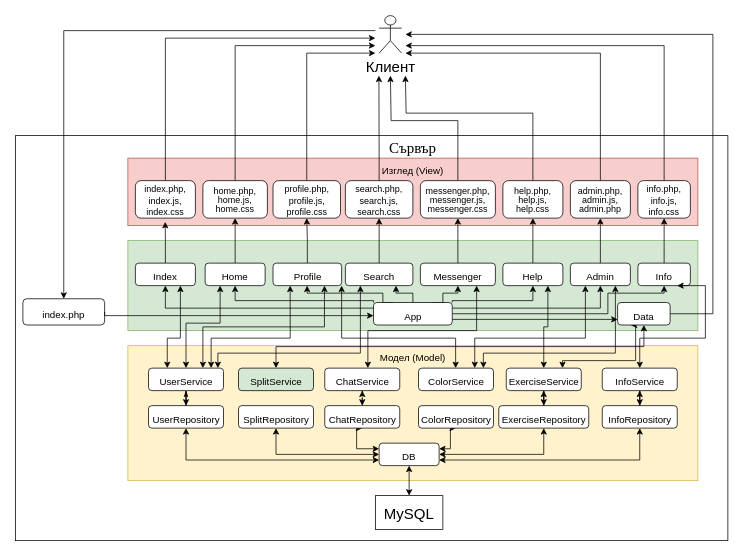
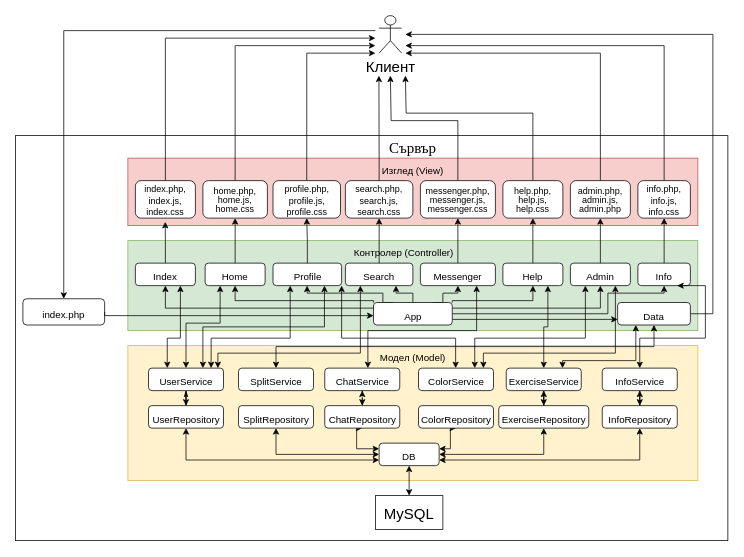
node "Контролер (Controller)": added
node "Data": size 53x23 -> 73x23
node "SplitService": fillcolor #d5e8d4 -> #ffffff
